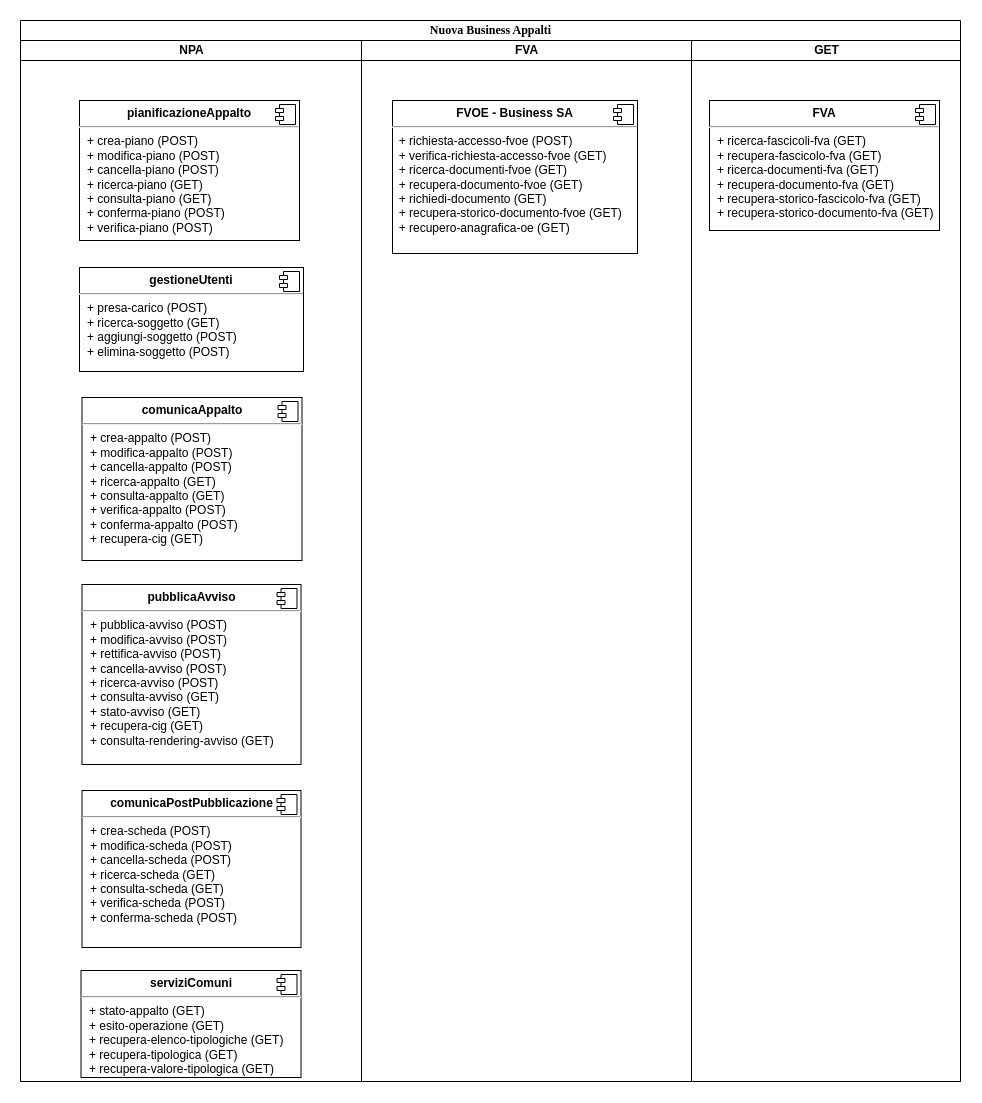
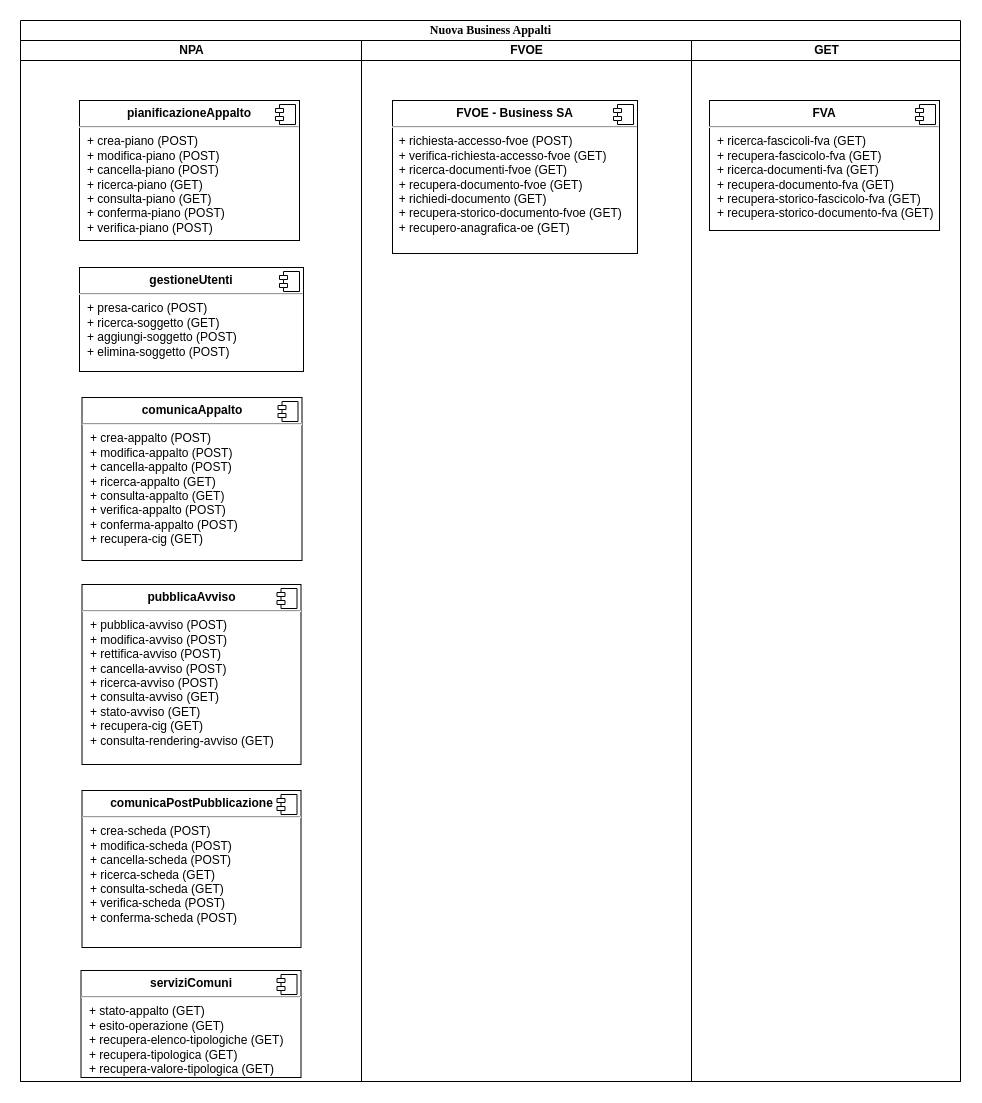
node "FVA": label "FVA" -> "FVOE"
